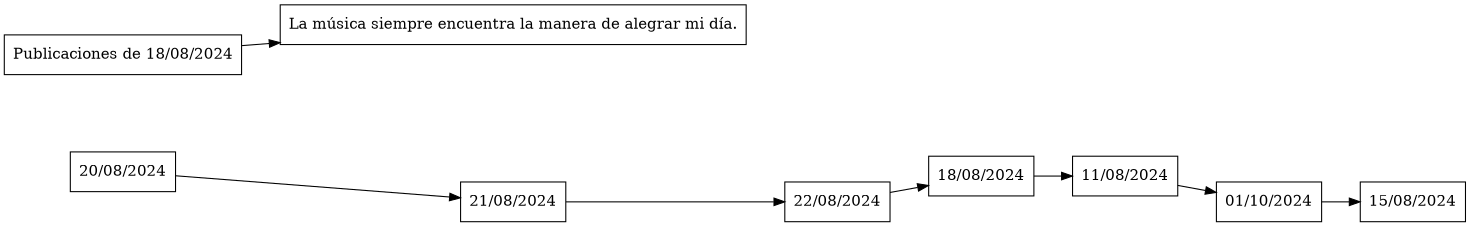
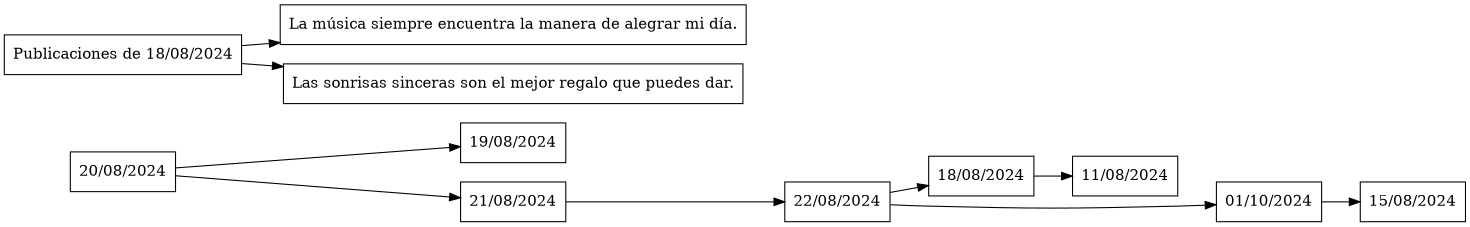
node "Las sonrisas sinceras son el mejor regalo que puedes dar.": added
node "19/08/2024": added
edge "11/08/2024" -> "01/10/2024": now "22/08/2024" -> "01/10/2024"
